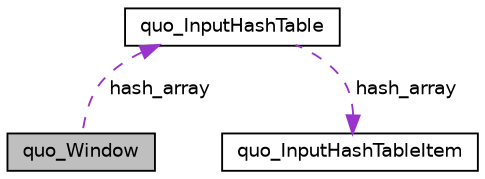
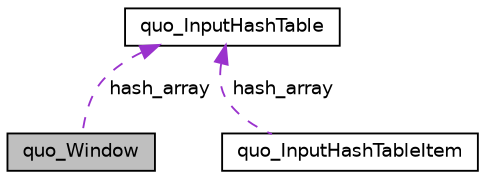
edge "quo_InputHashTable" -> "quo_InputHashTableItem": reversed
